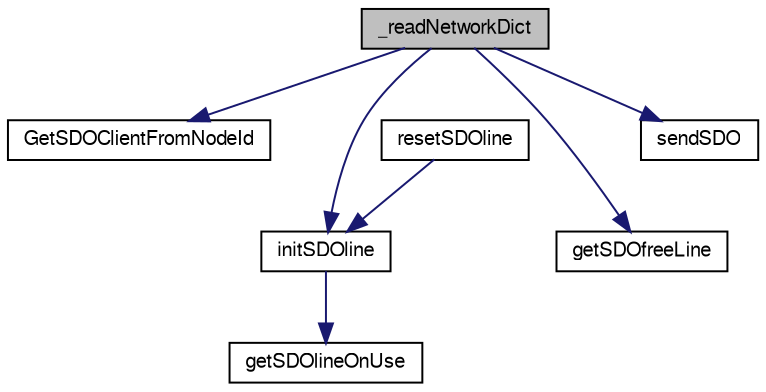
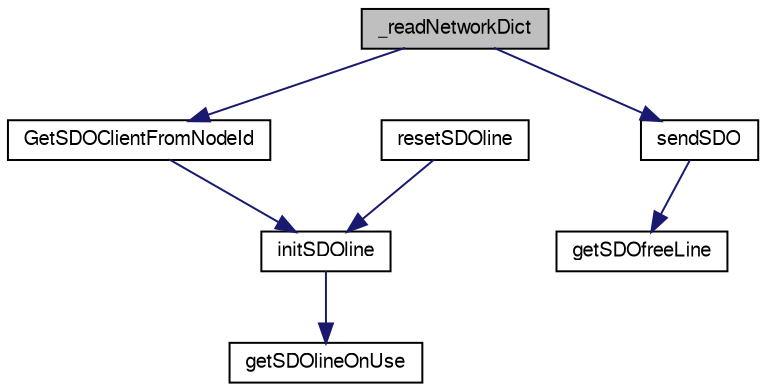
edge "_readNetworkDict" -> "initSDOline": now "GetSDOClientFromNodeId" -> "initSDOline"
edge "_readNetworkDict" -> "getSDOfreeLine": now "sendSDO" -> "getSDOfreeLine"
